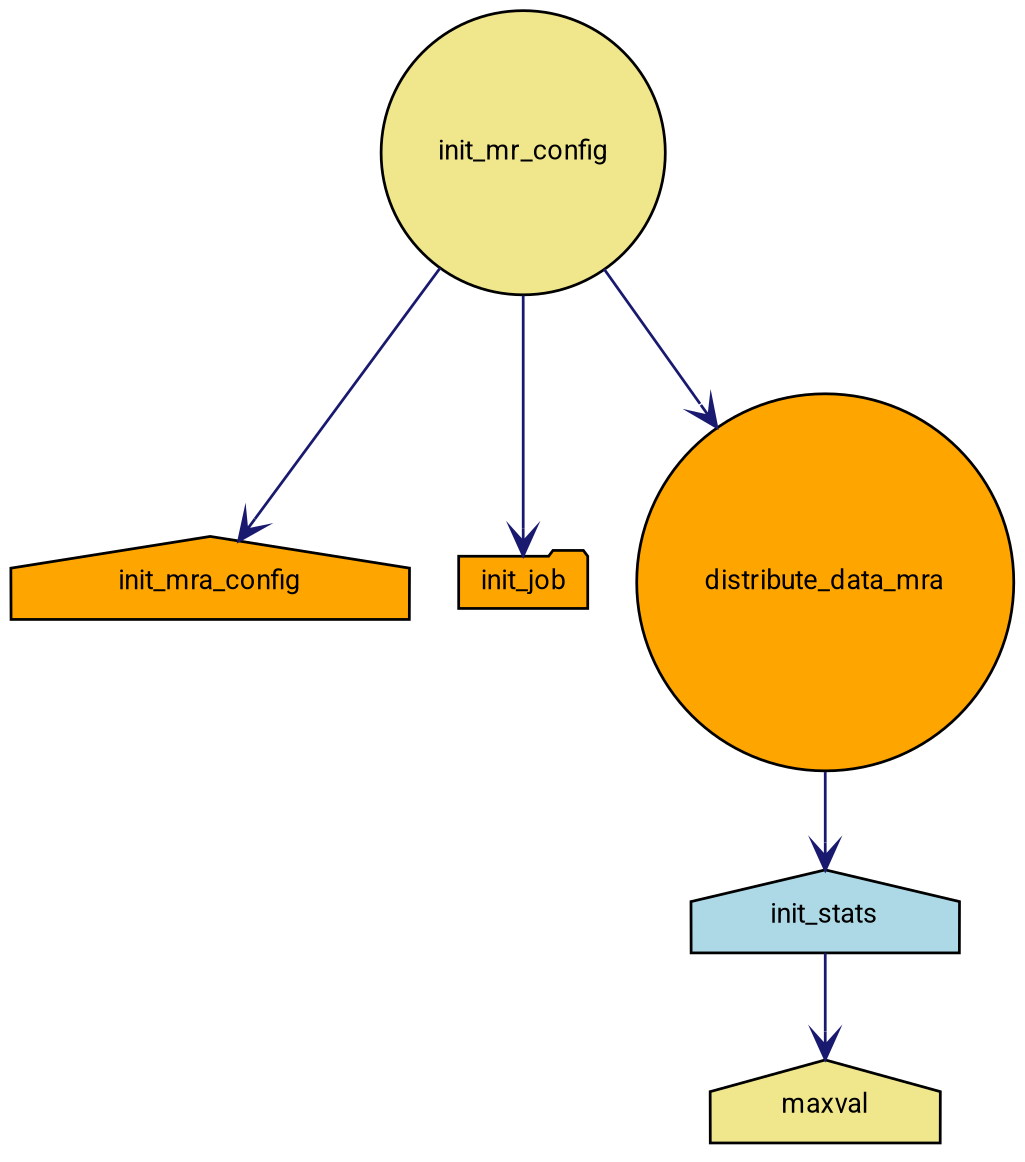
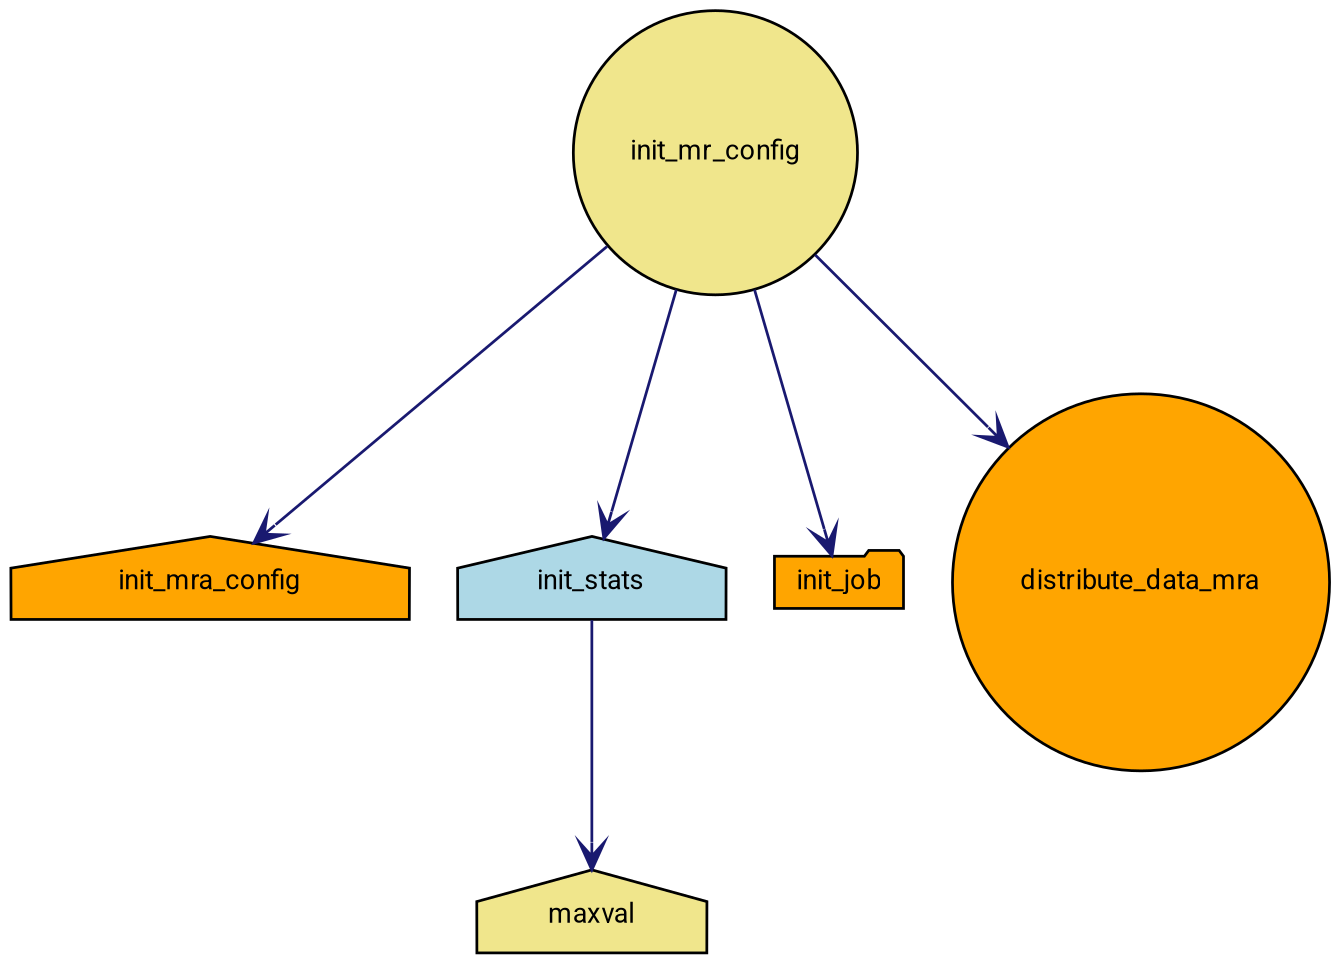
edge "distribute_data_mra" -> "init_stats": now "init_mr_config" -> "init_stats"
